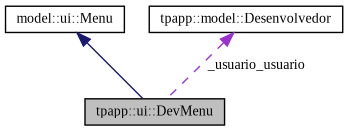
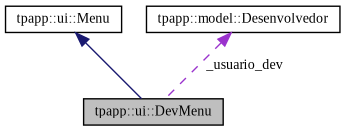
node "model::ui::Menu": label "model::ui::Menu" -> "tpapp::ui::Menu"
edge "tpapp::ui::DevMenu" -> "tpapp::model::Desenvolvedor": label " _usuario_usuario" -> " _usuario_dev"
